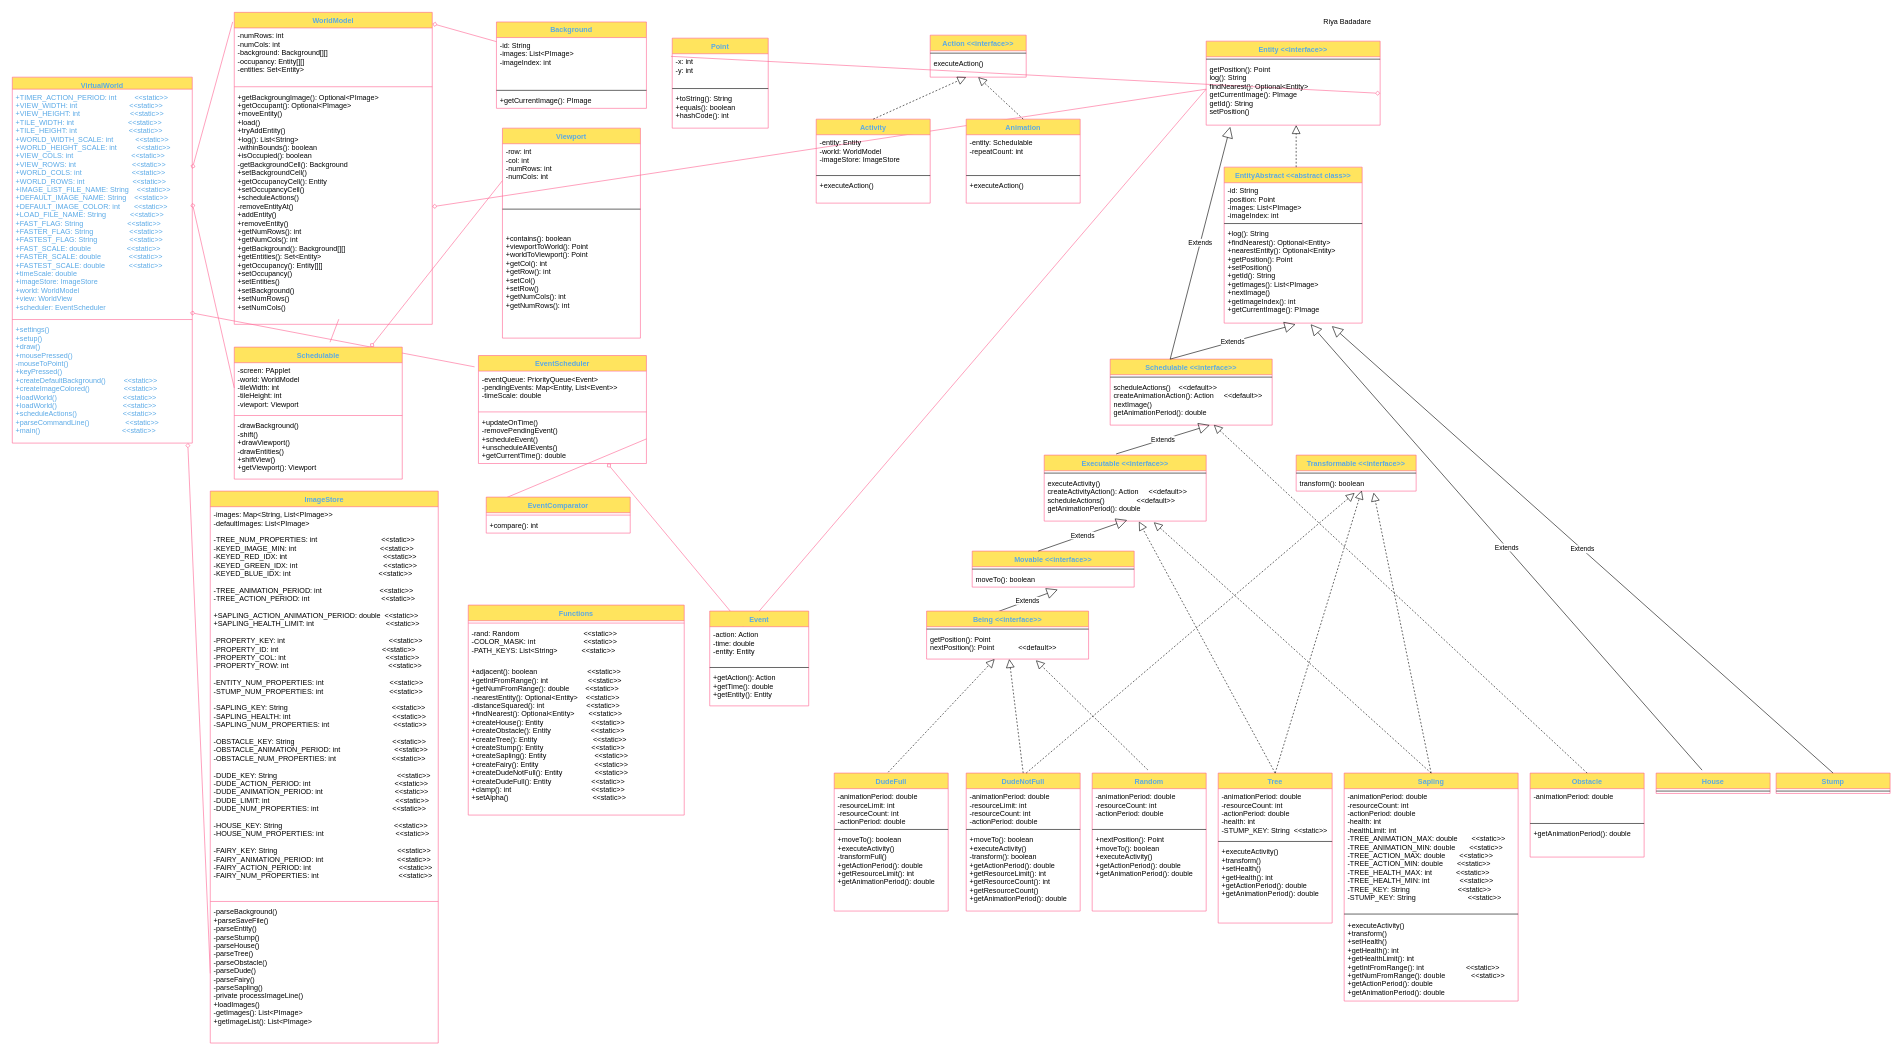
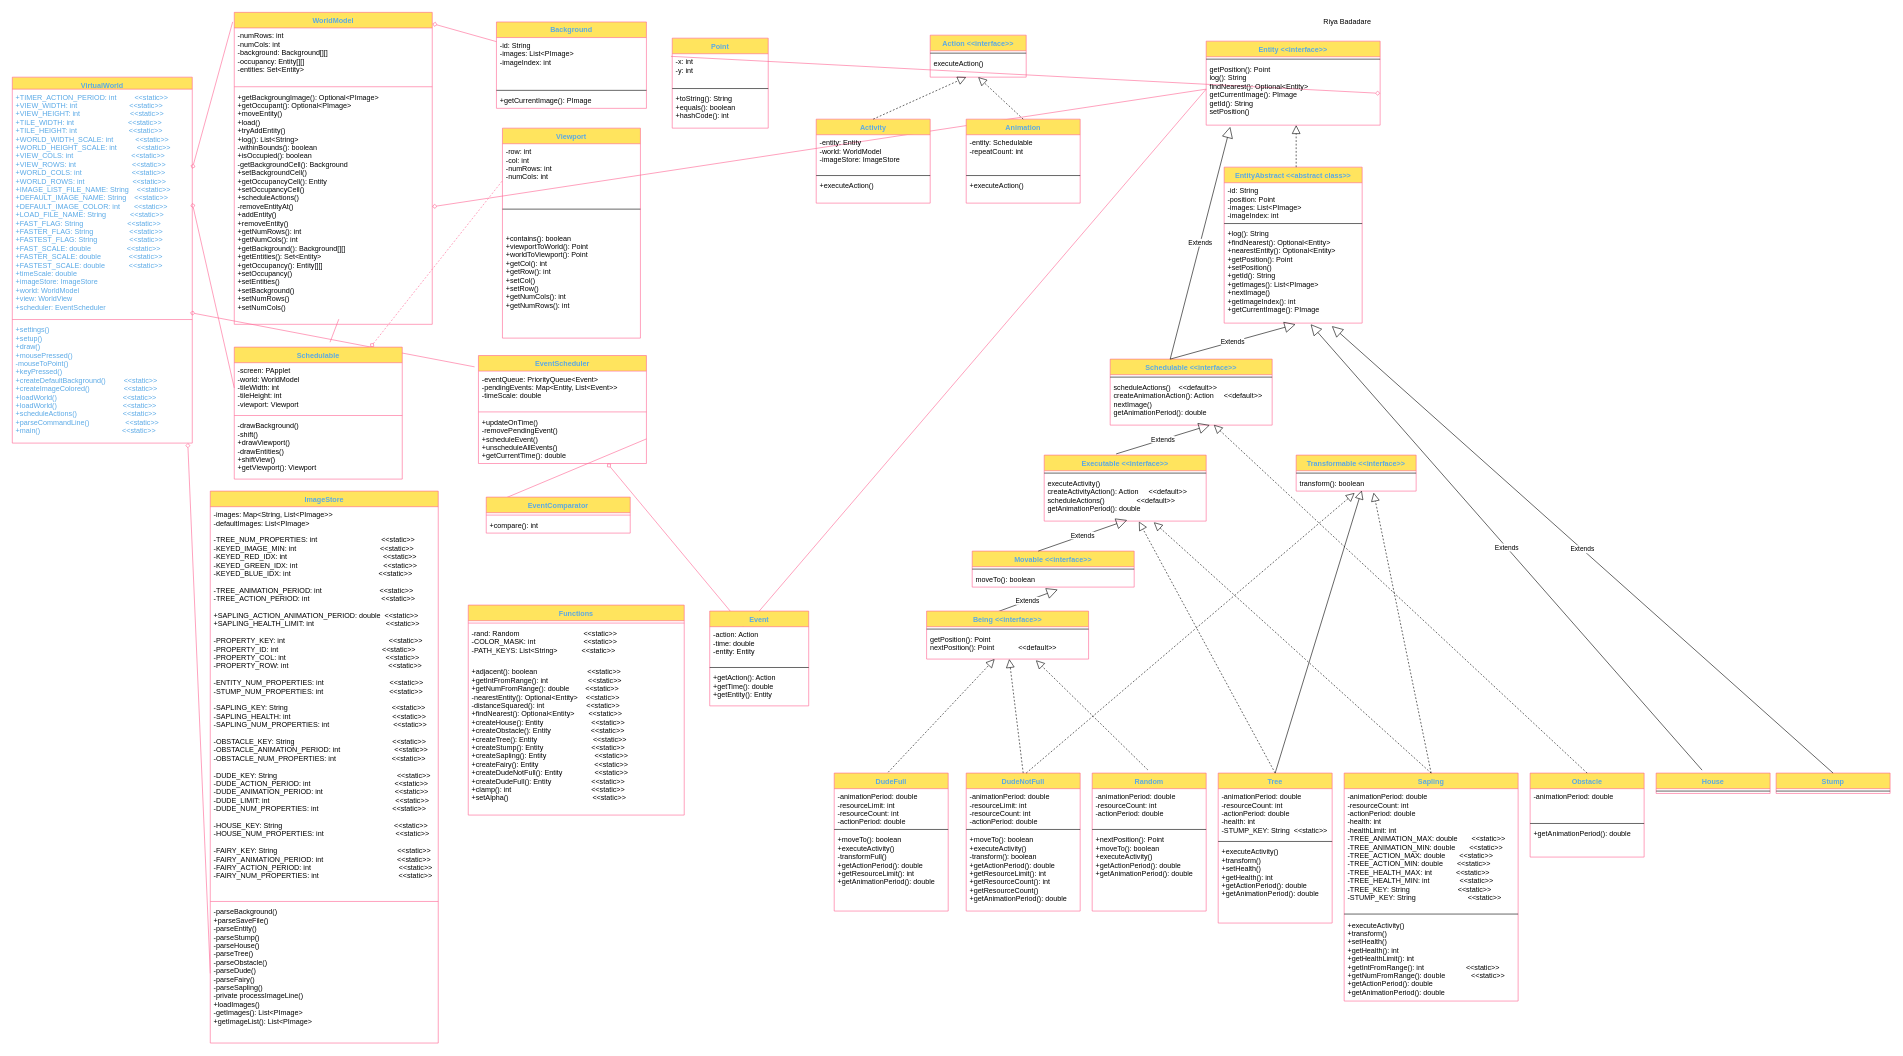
edge "Viewport" -> "Schedulable": style solid -> dashed
edge "Tree" -> "transform(): boolean": style dashed -> solid
